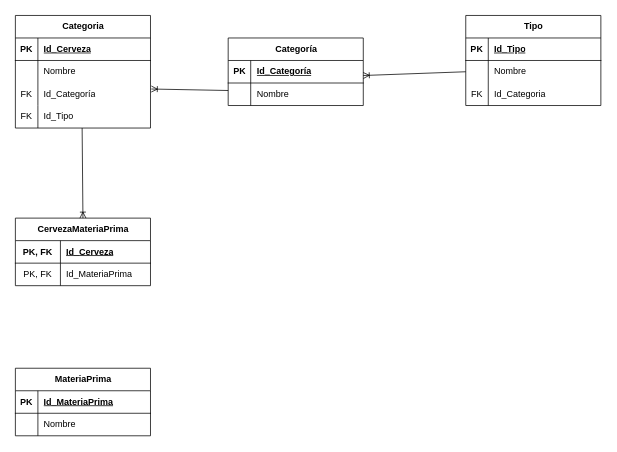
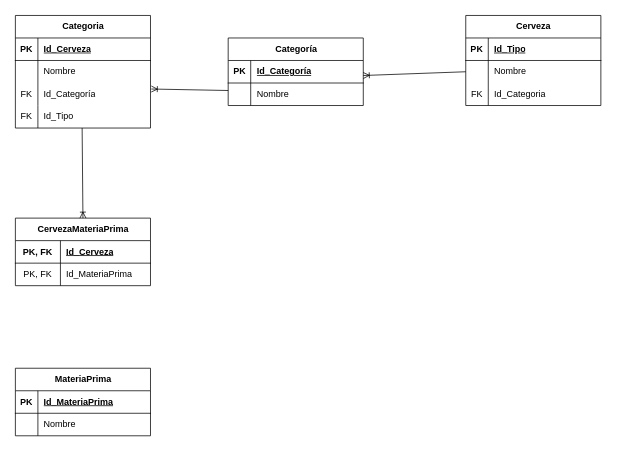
node "Tipo": label "Tipo" -> "Cerveza"
